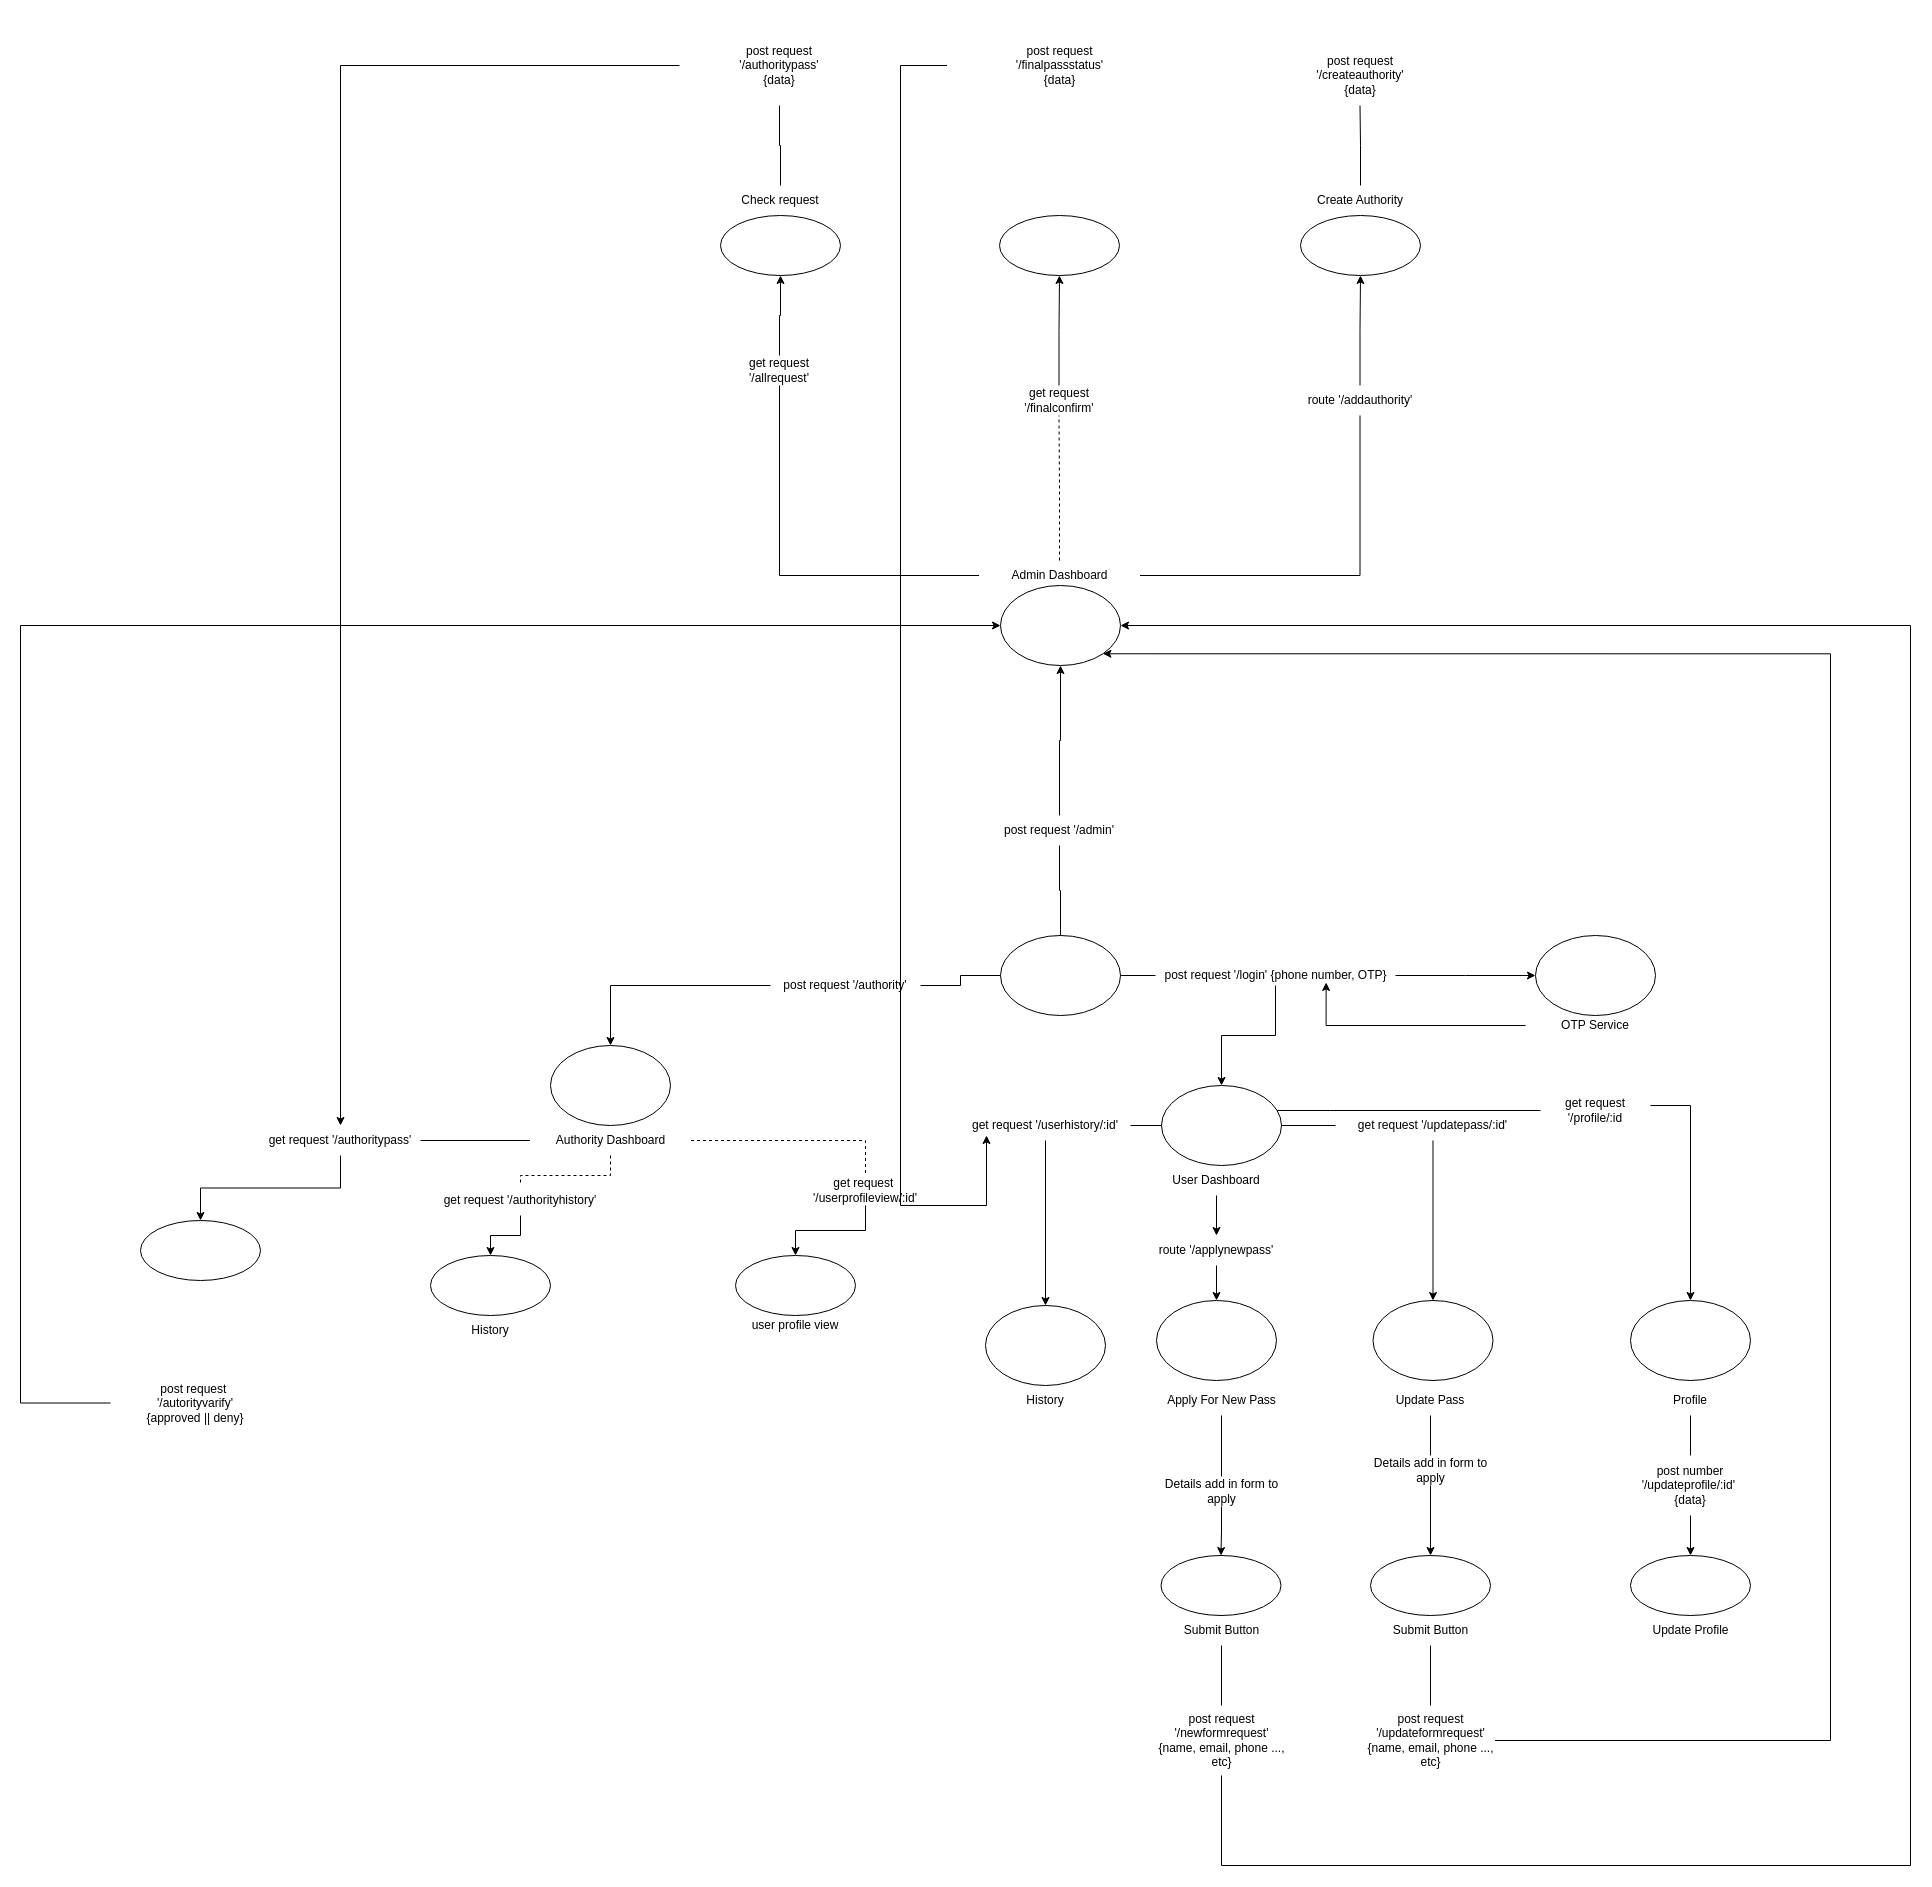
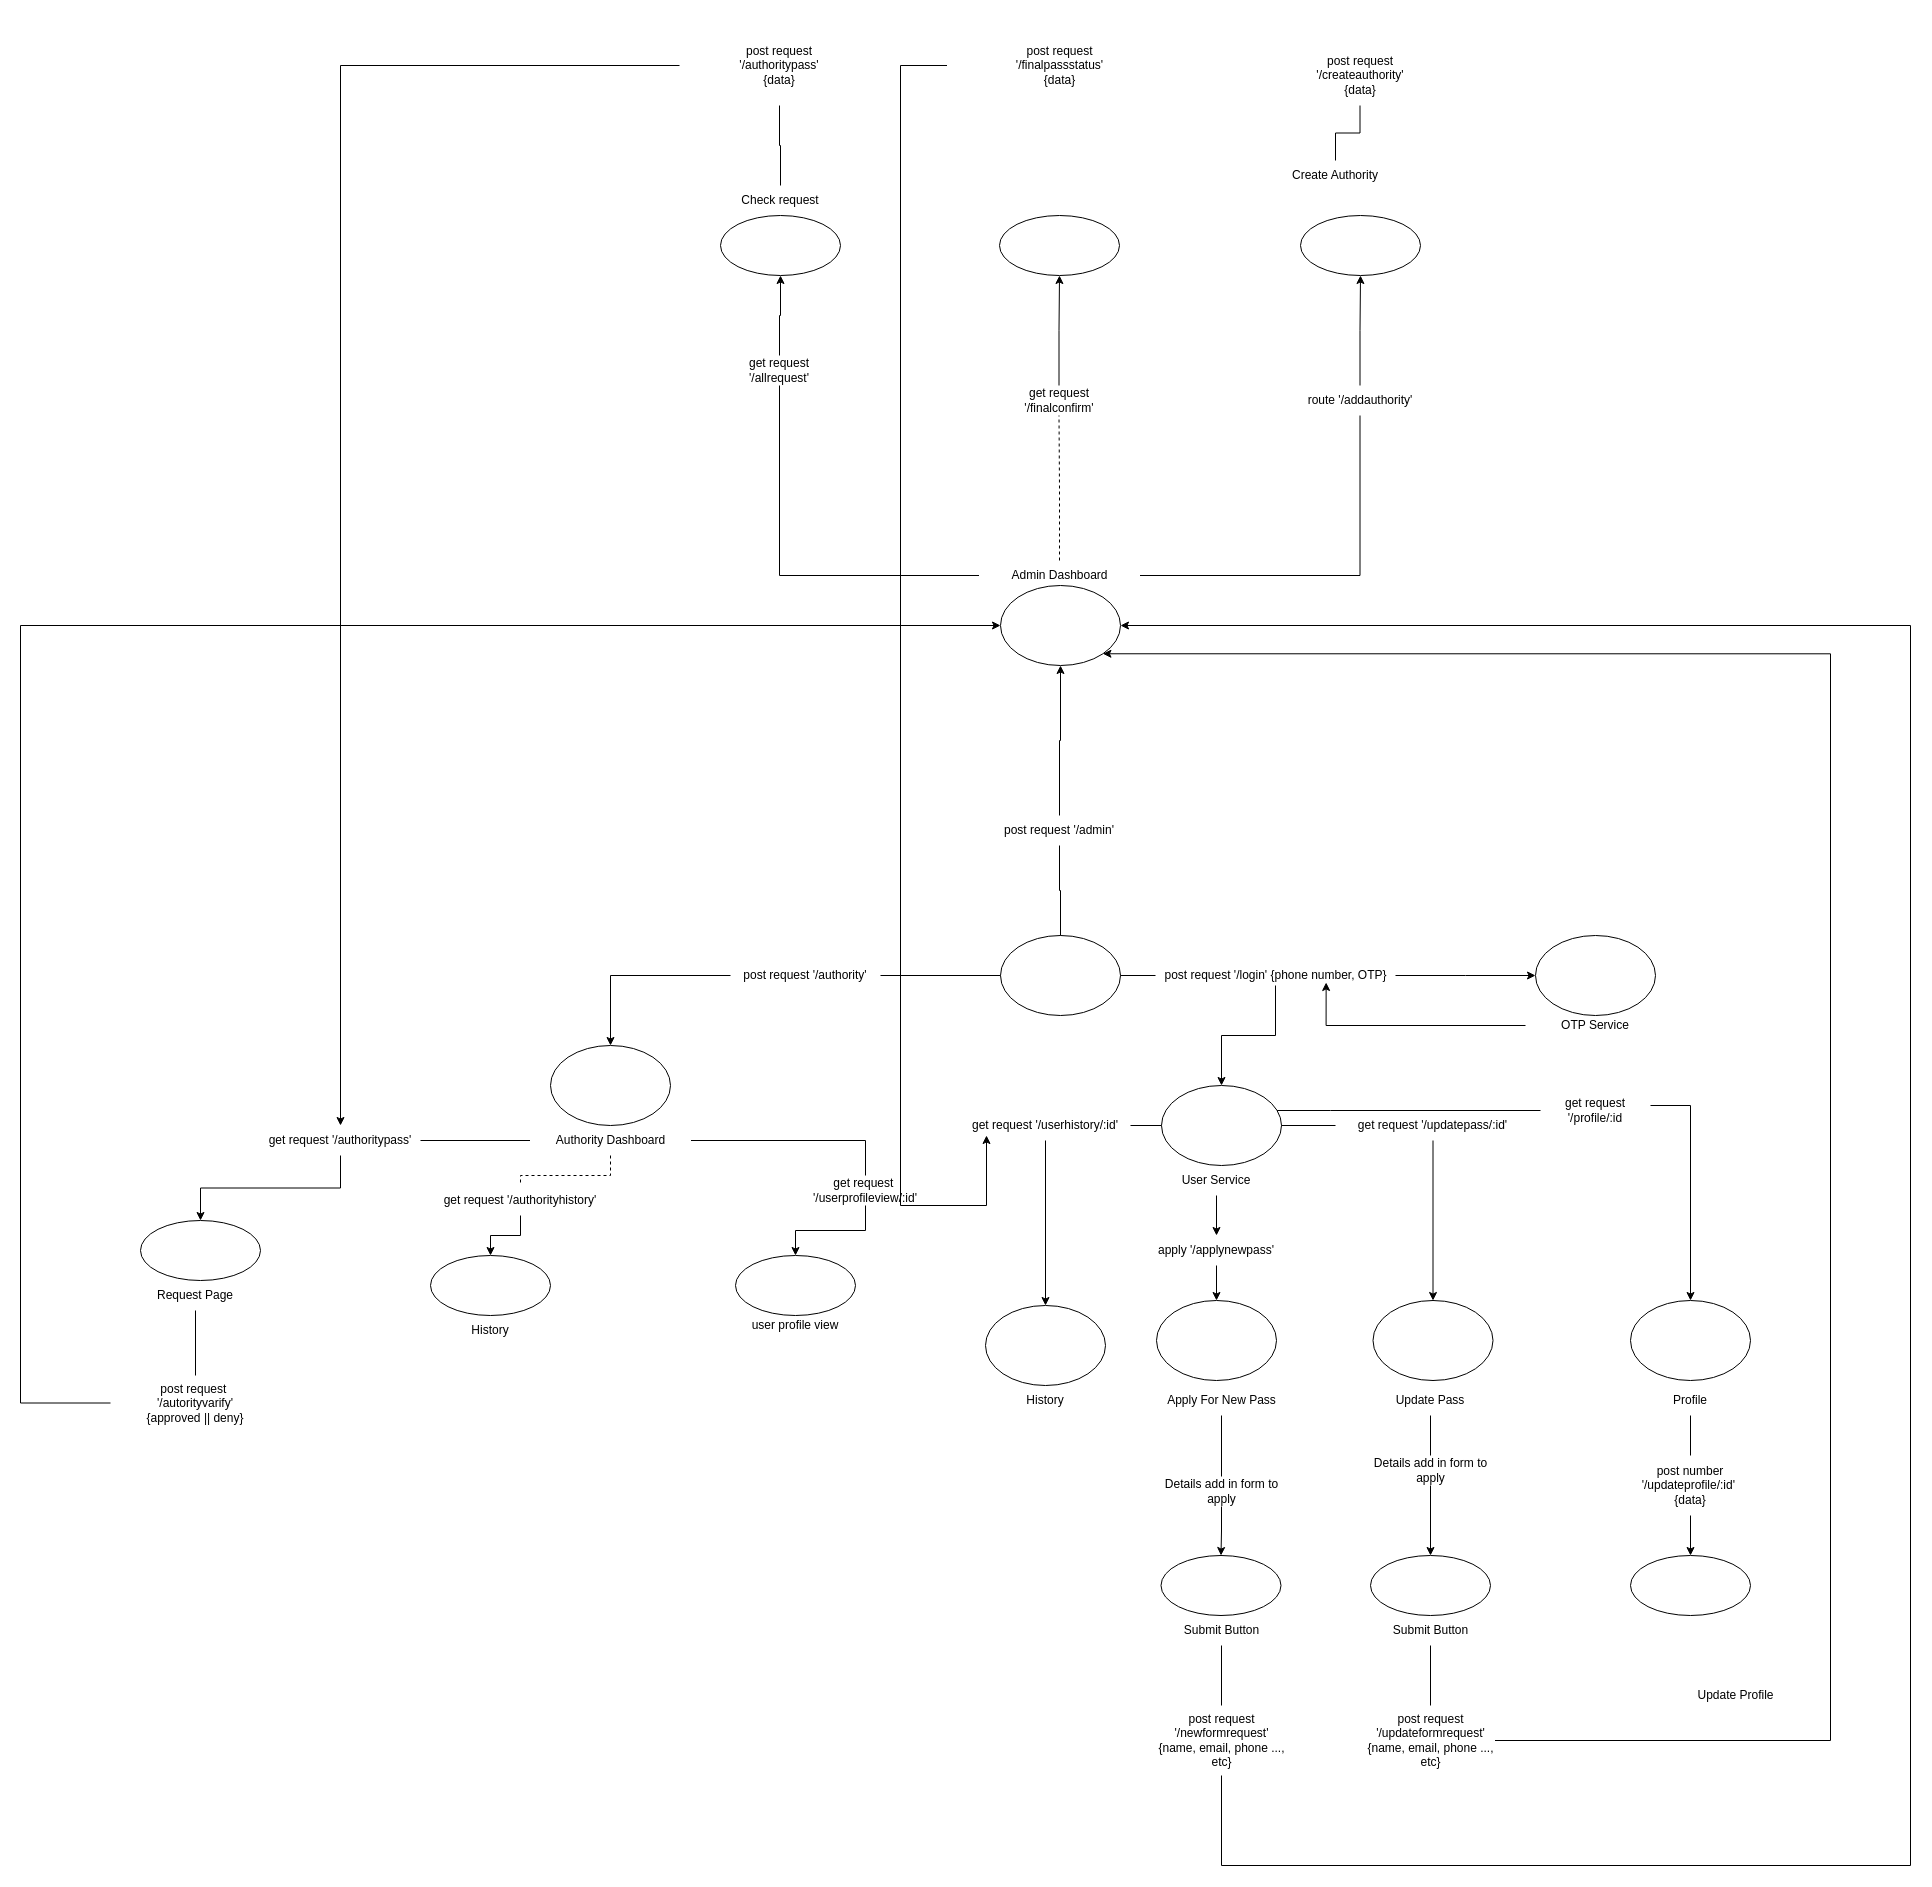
node "Create Authority": moved (1361, 201) -> (1336, 176)
node "post request '/authority'": moved (846, 986) -> (806, 976)
edge "Authority Dashboard" -- "get request '/userprofileview/:id'": style dashed -> solid
node "User Dashboard": label "User Dashboard" -> "User Service"
node "route '/applynewpass'": label "route '/applynewpass'" -> "apply '/applynewpass'"
node "Request Page": added
edge "Request Page" -- "post request '/autorityvarify' {approved || deny}": added
node "Update Profile": moved (1691, 1631) -> (1736, 1696)
